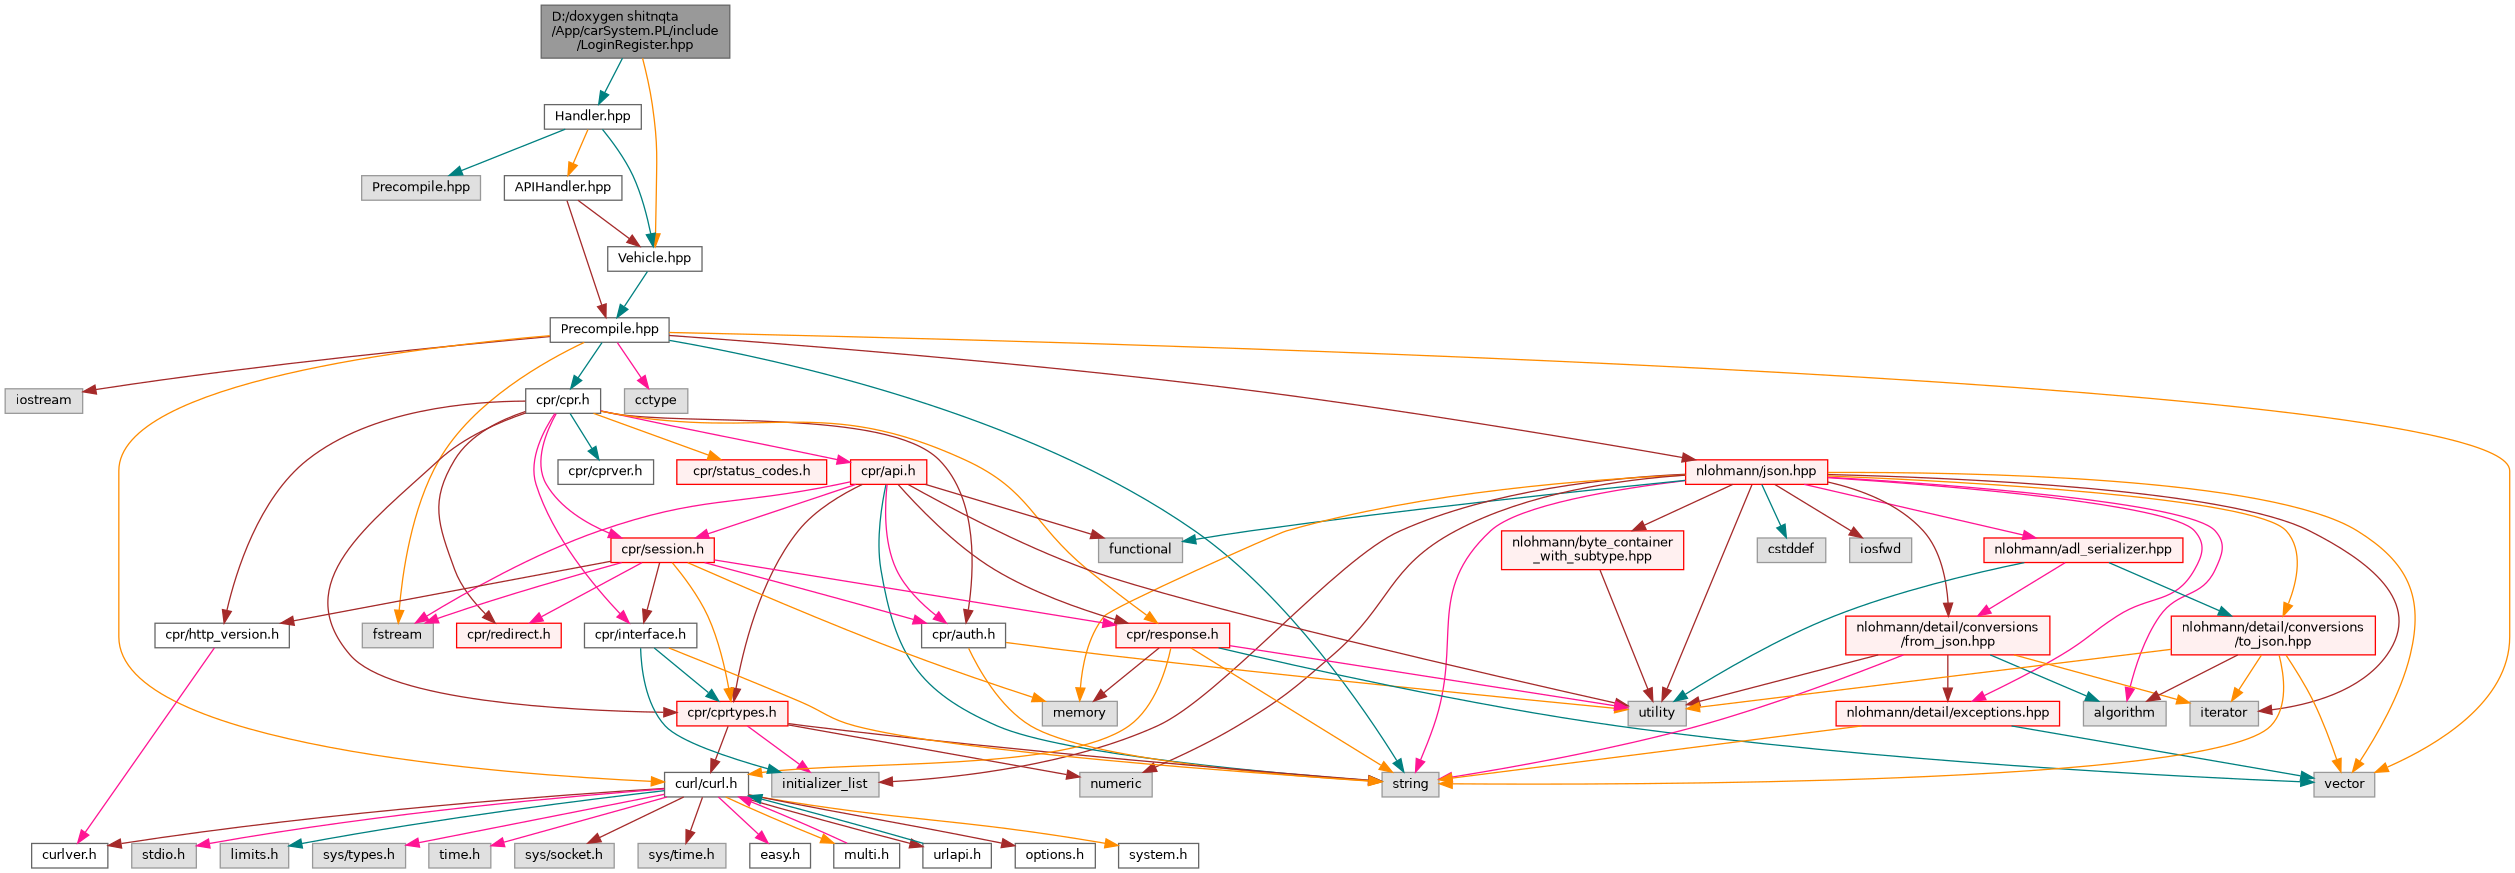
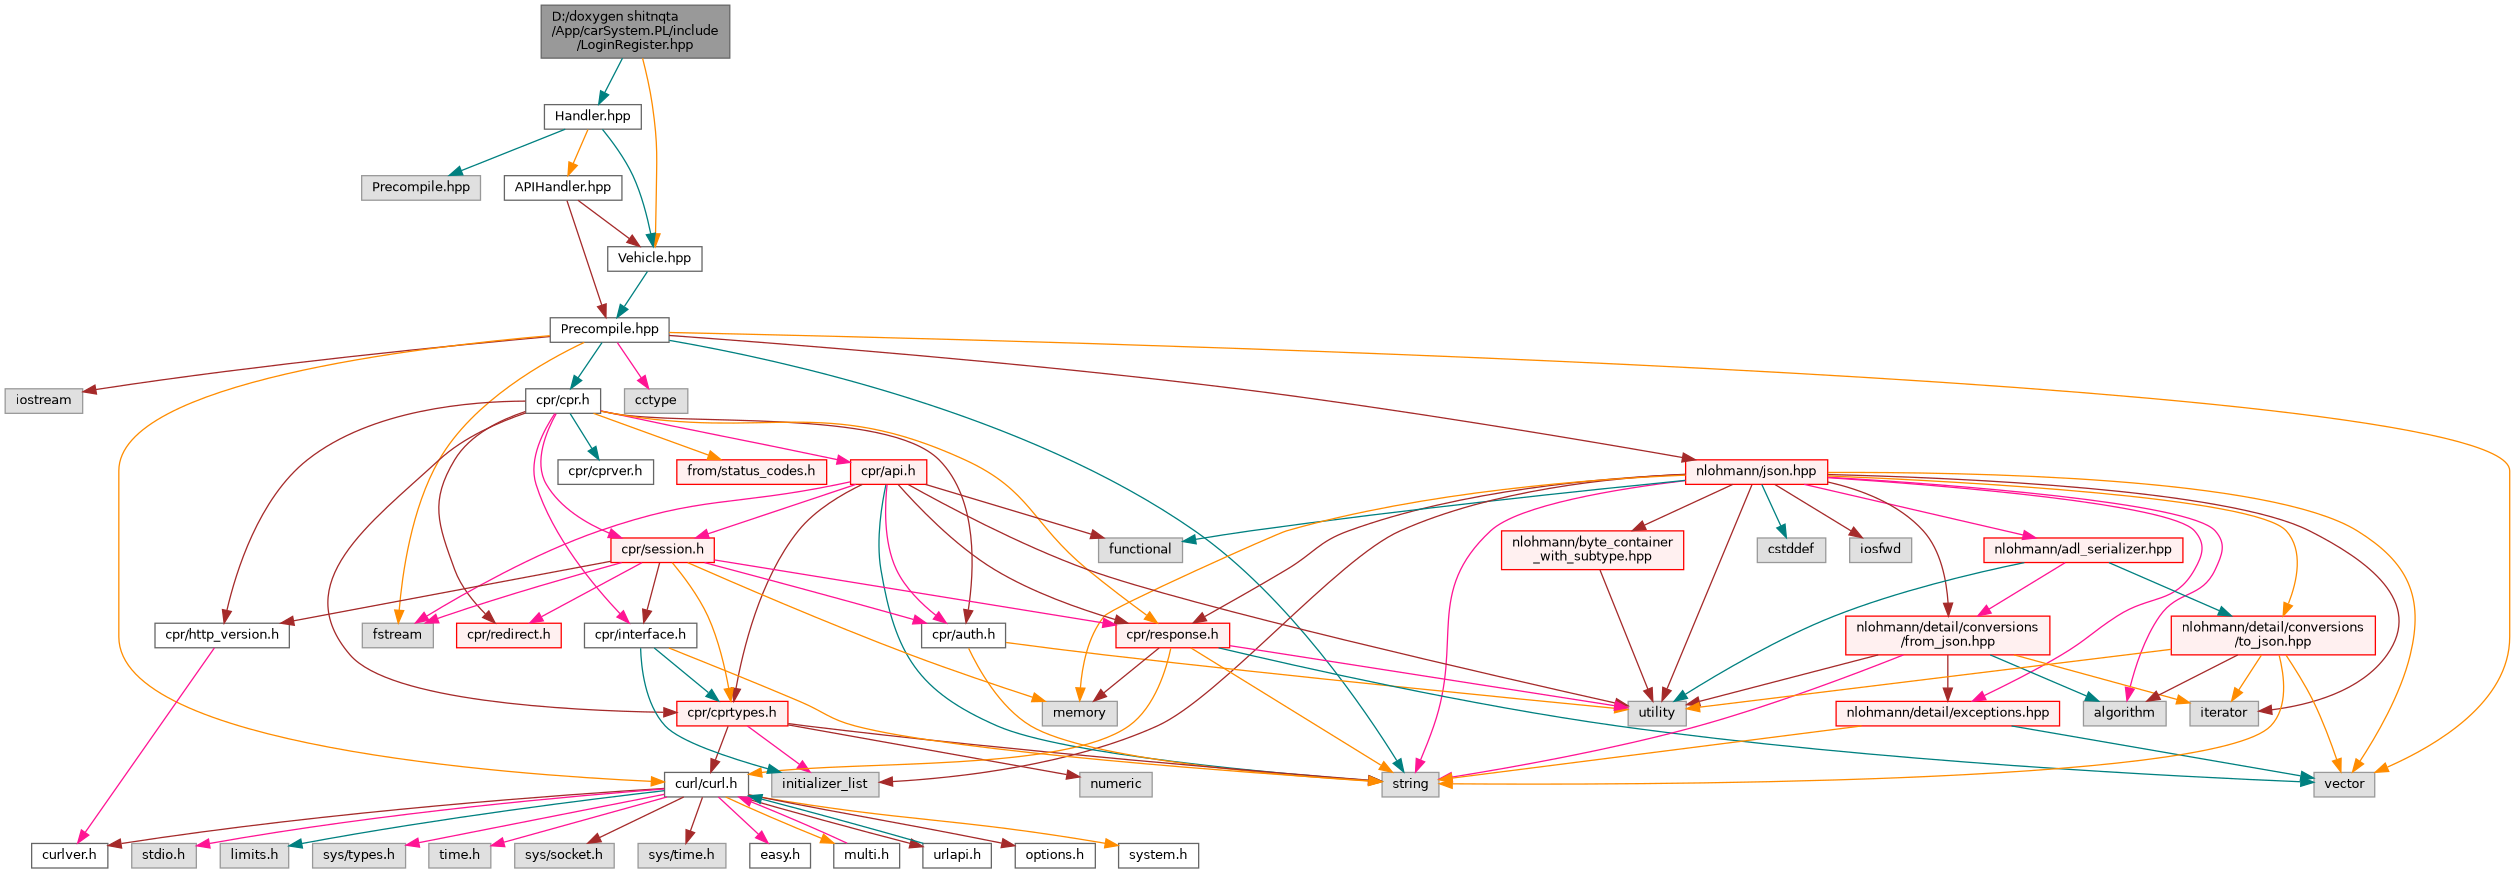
node "cpr/status_codes.h": label "cpr/status_codes.h" -> "from/status_codes.h"
edge "nlohmann/json.hpp" -> "numeric": now "nlohmann/json.hpp" -> "cpr/response.h"
